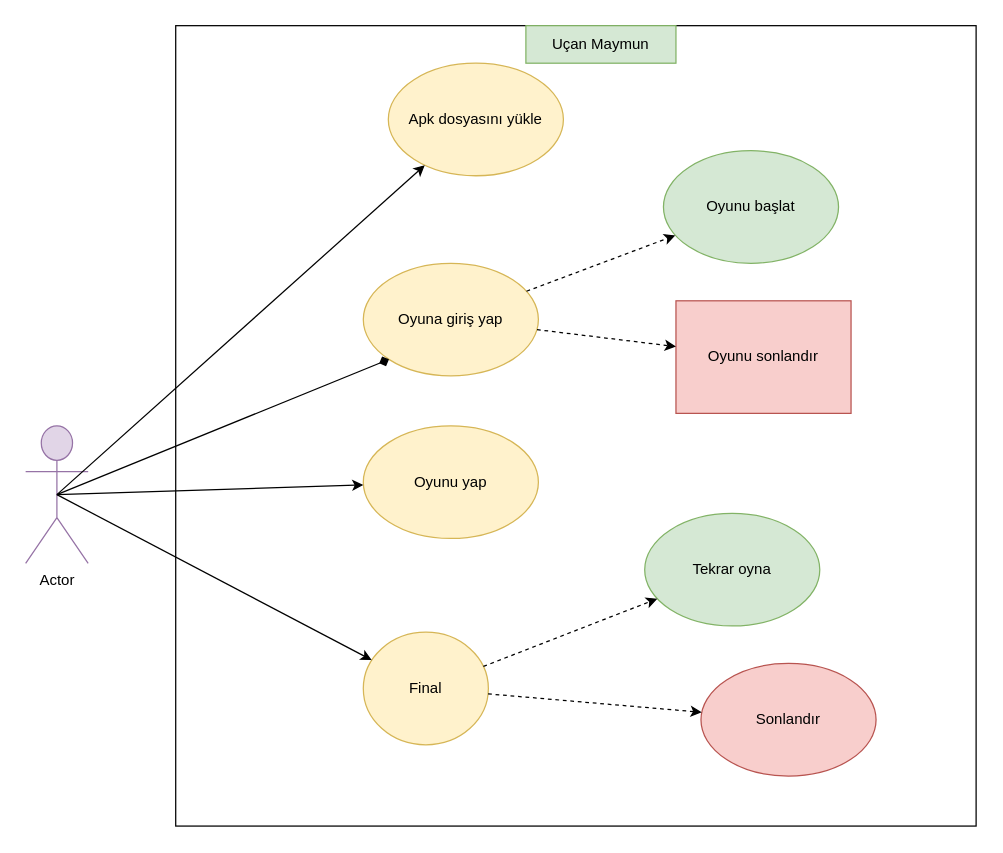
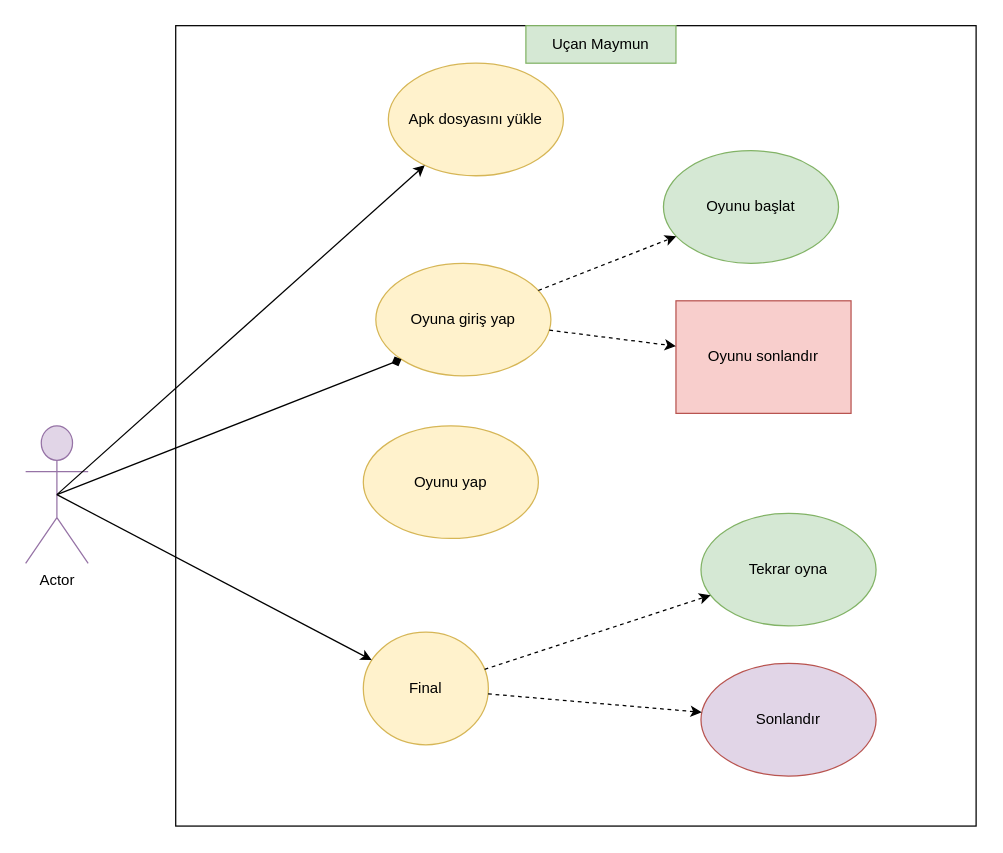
node "Oyuna giriş yap": moved (451, 319) -> (463, 319)
edge "Actor" -> "Oyunu yap": removed
node "Tekrar oyna": moved (732, 569) -> (788, 569)
node "Sonlandır": fillcolor #f8cecc -> #e1d5e7
